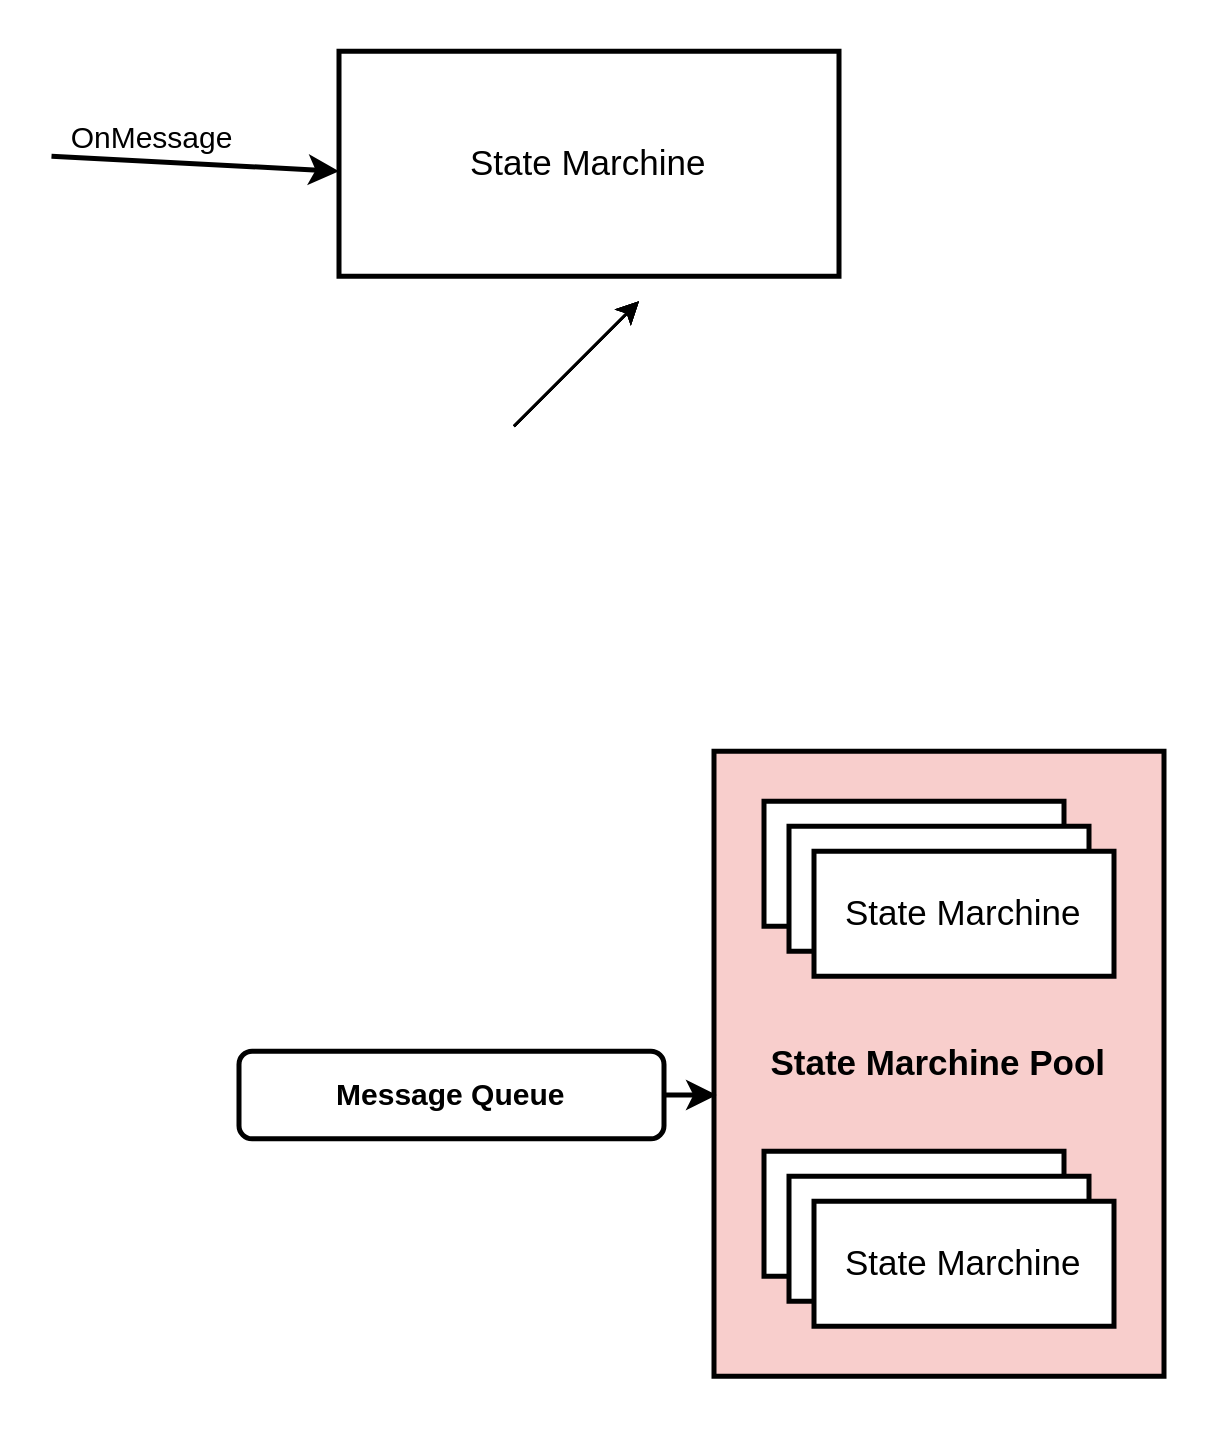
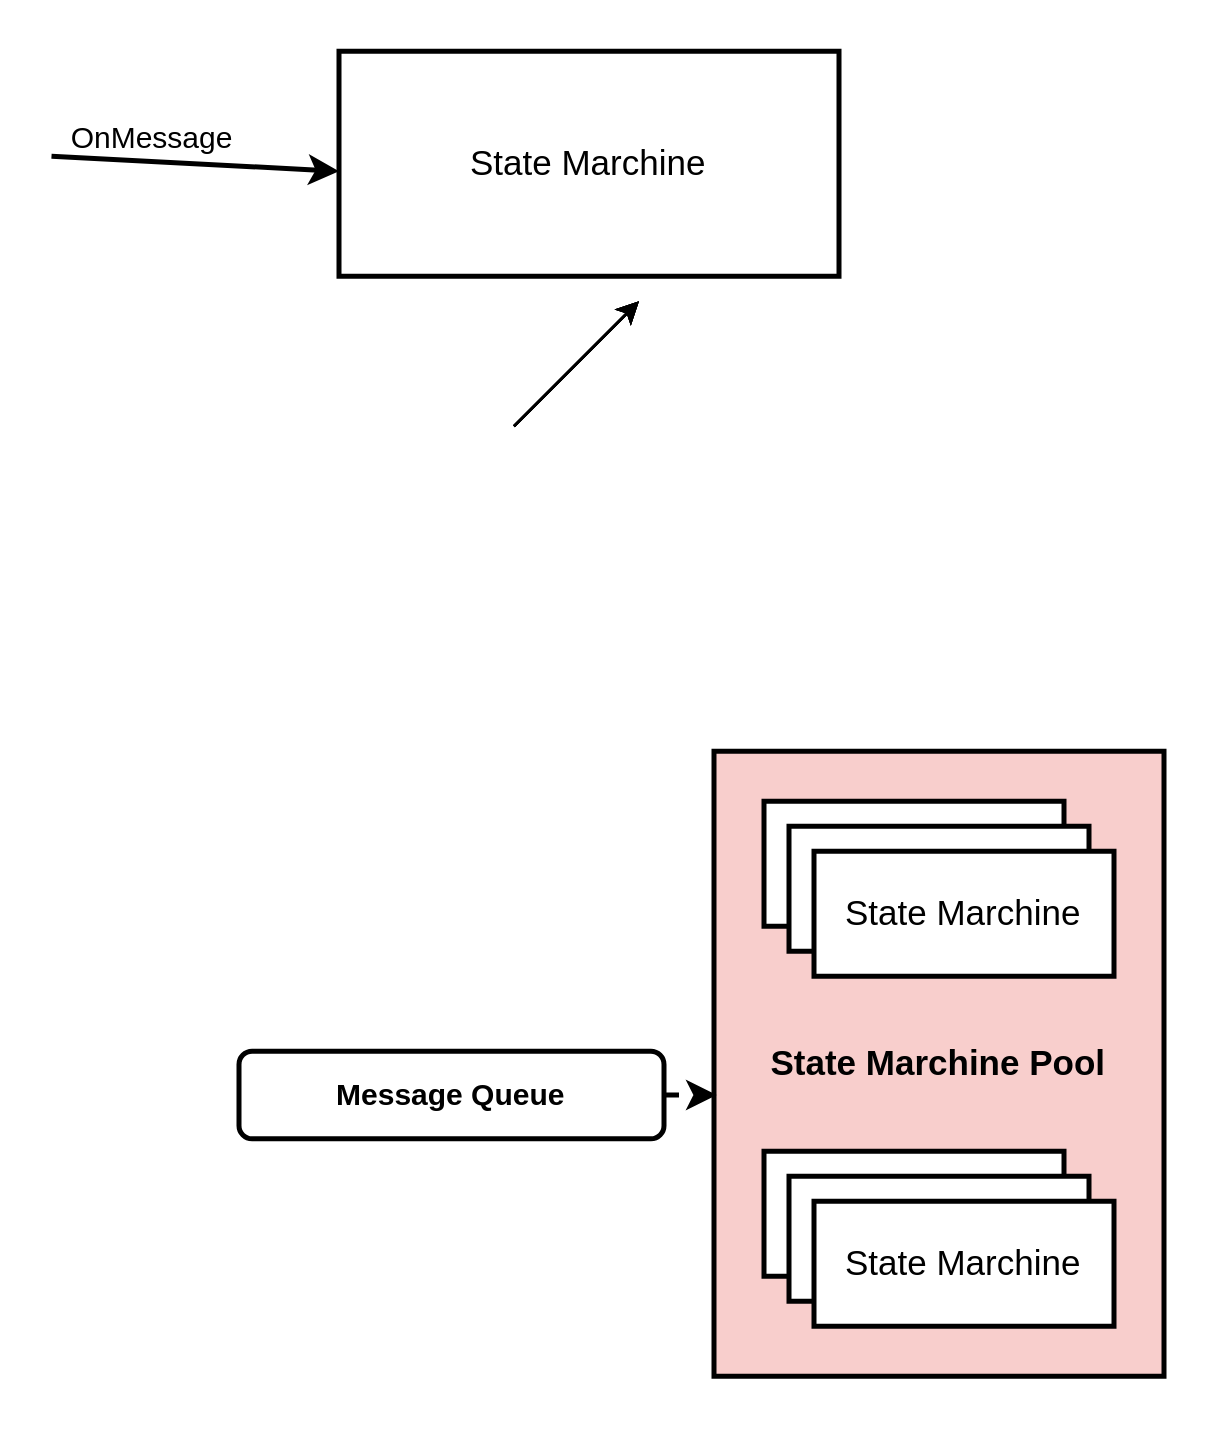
edge "Message Queue" -> "State Marchine Pool": style solid -> dashed
